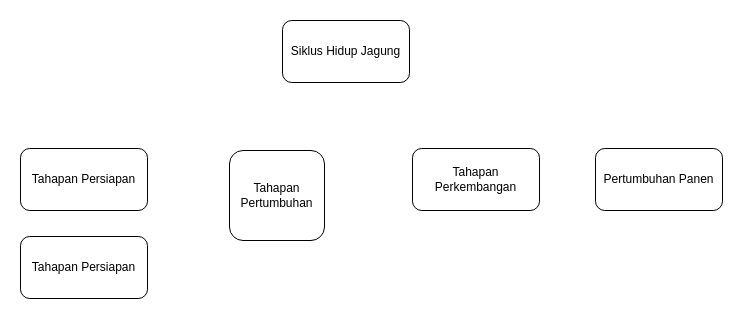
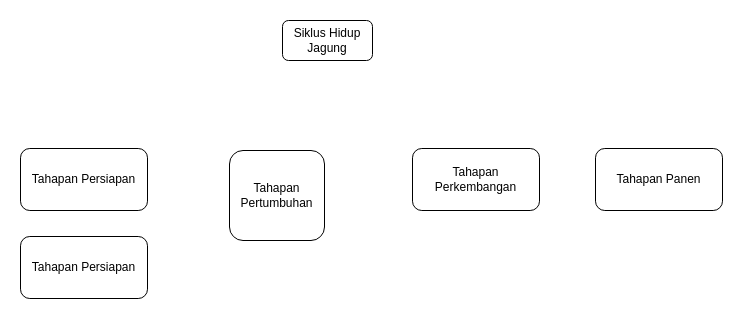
node "Siklus Hidup Jagung": size 127x62 -> 90x40
node "Pertumbuhan Panen": label "Pertumbuhan Panen" -> "Tahapan Panen"
